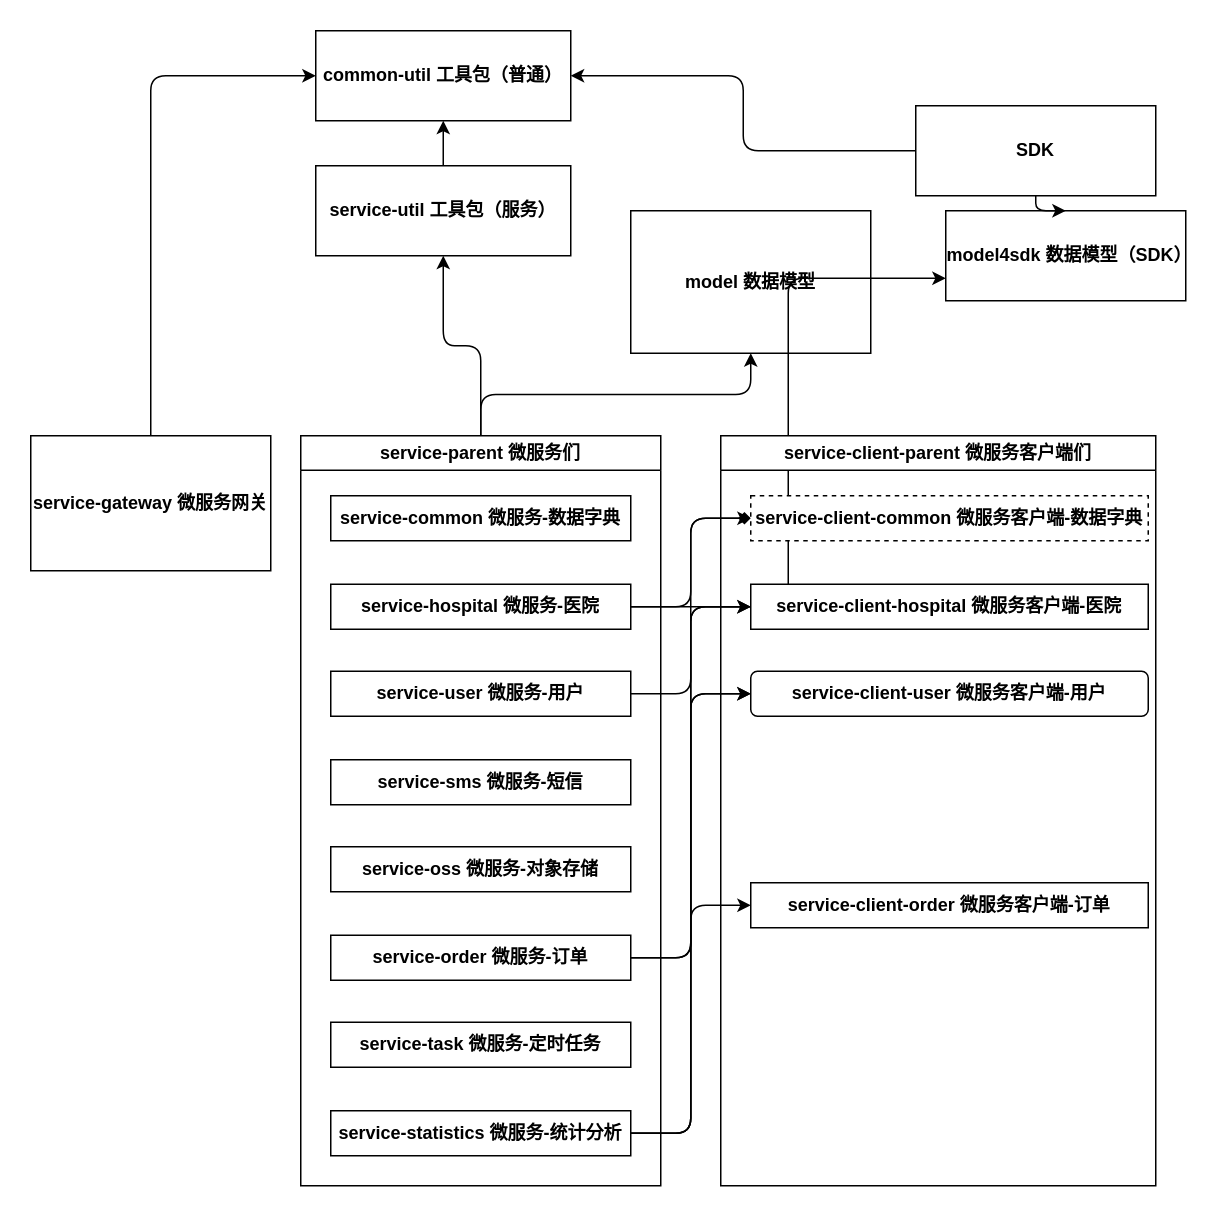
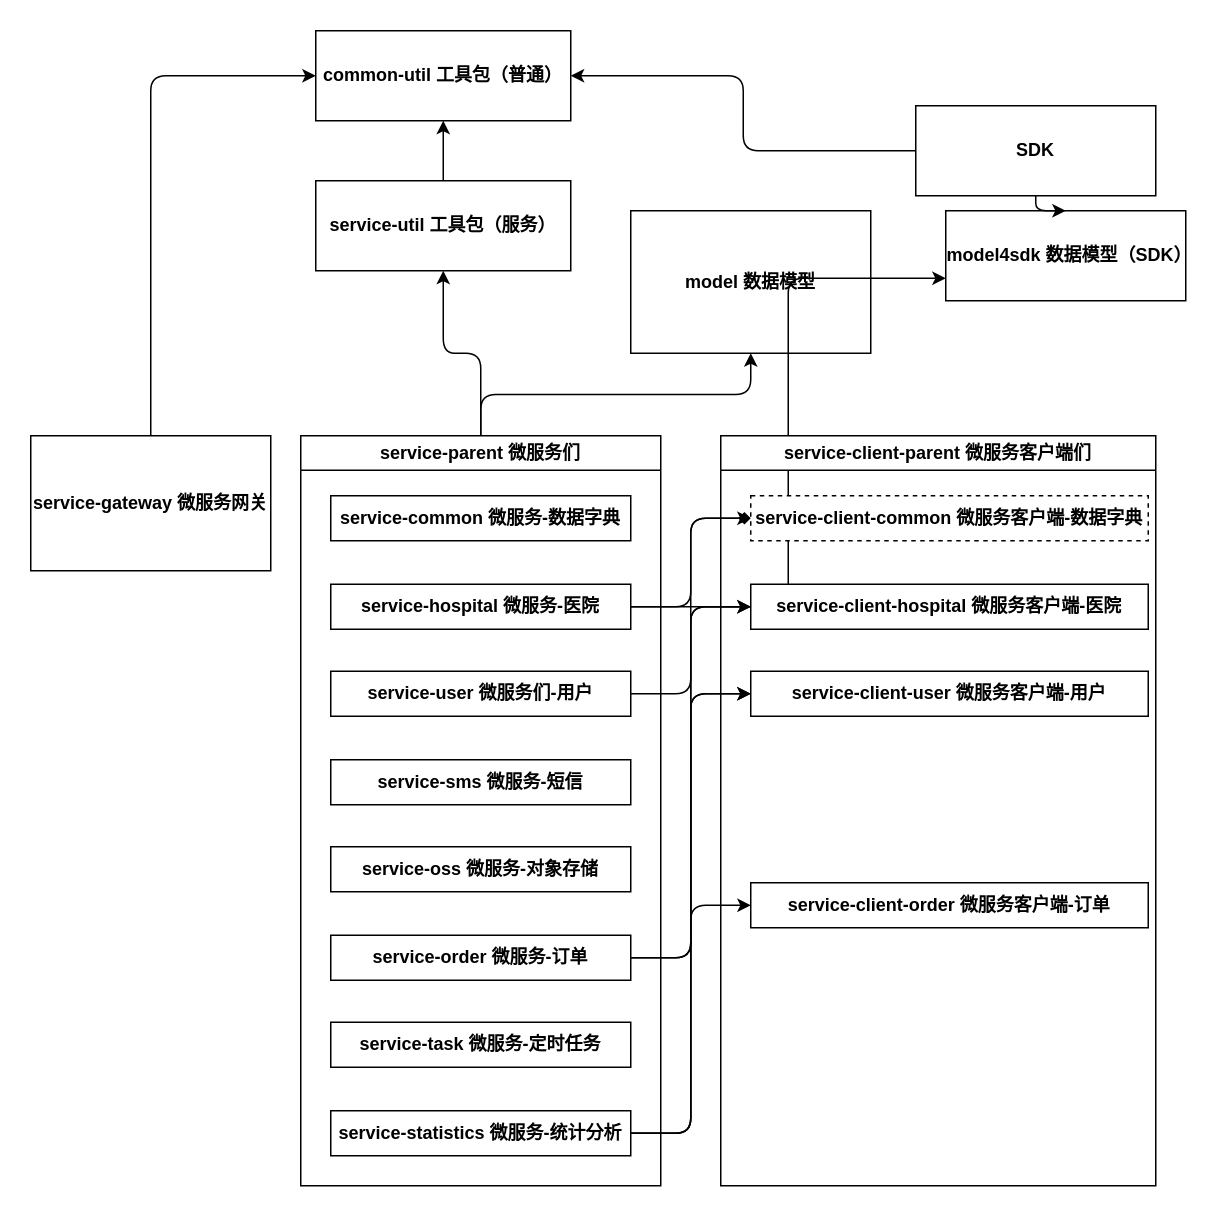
node "service-util 工具包（服务）": moved (443, 211) -> (443, 226)
node "service-user 微服务-用户": label "service-user 微服务-用户" -> "service-user 微服务们-用户"
node "service-client-user 微服务客户端-用户": shape rounded rectangle -> rectangle
